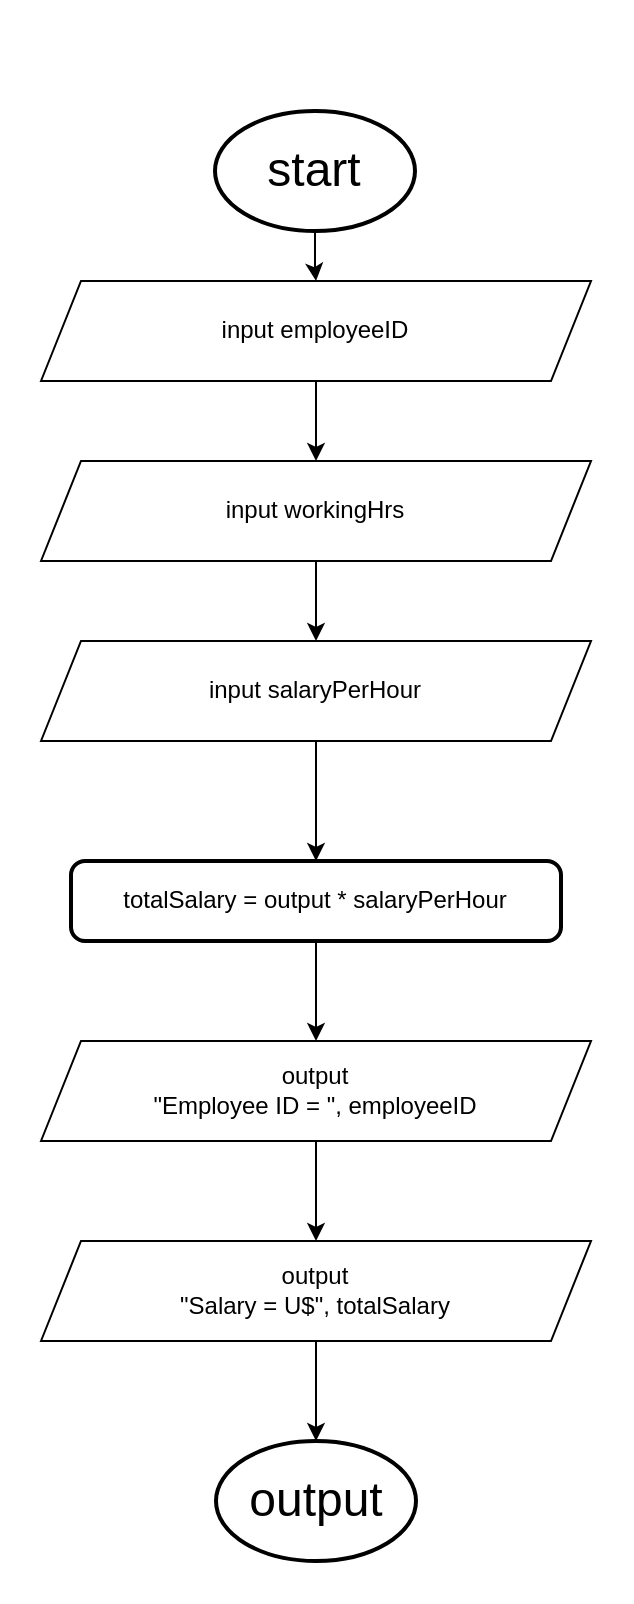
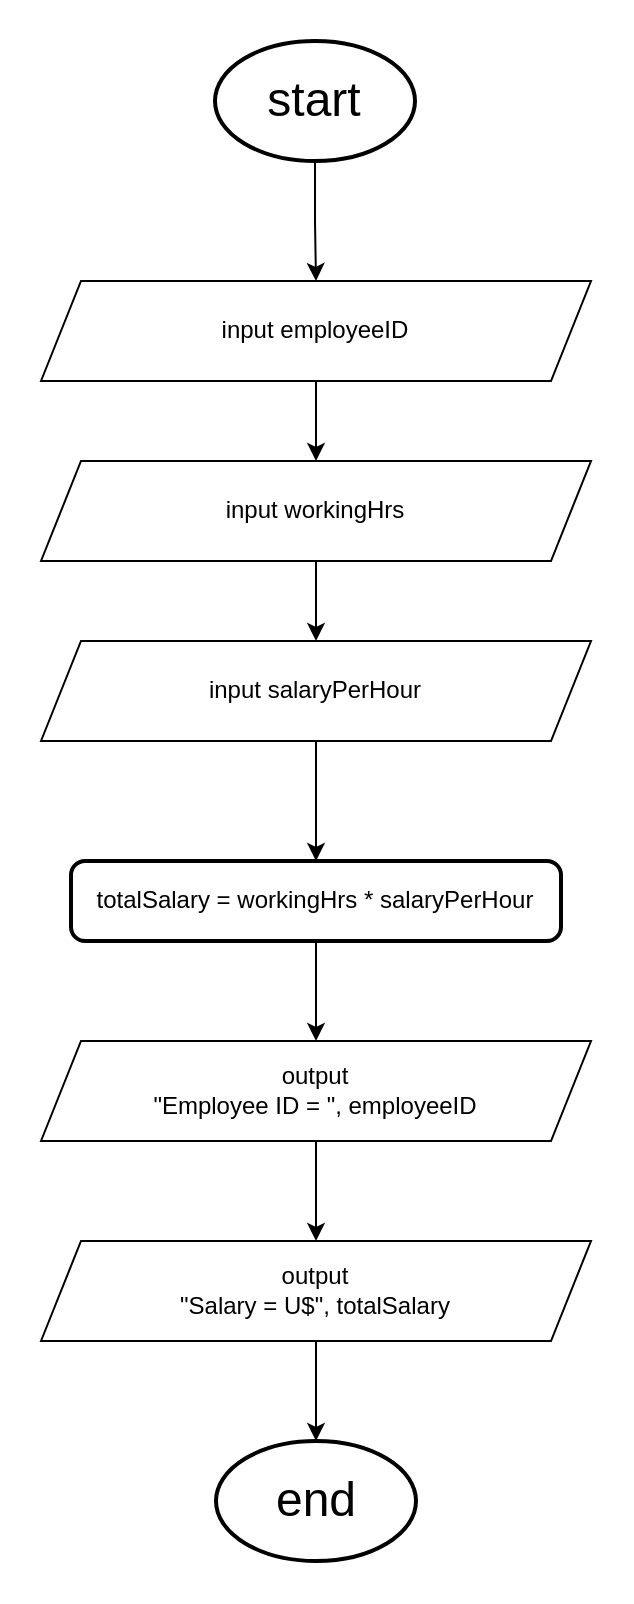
node "start": moved (315, 171) -> (315, 101)
node "totalSalary = output * salaryPerHour": label "totalSalary = output * salaryPerHour" -> "totalSalary = workingHrs * salaryPerHour"
node "output": label "output" -> "end"
